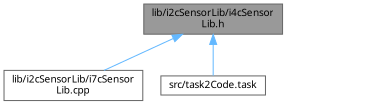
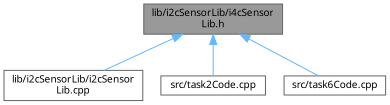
node "lib/i2cSensorLib/i7cSensor Lib.cpp": label "lib/i2cSensorLib/i7cSensor Lib.cpp" -> "lib/i2cSensorLib/i2cSensor Lib.cpp"
node "src/task2Code.task": label "src/task2Code.task" -> "src/task2Code.cpp"
node "src/task6Code.cpp": added
